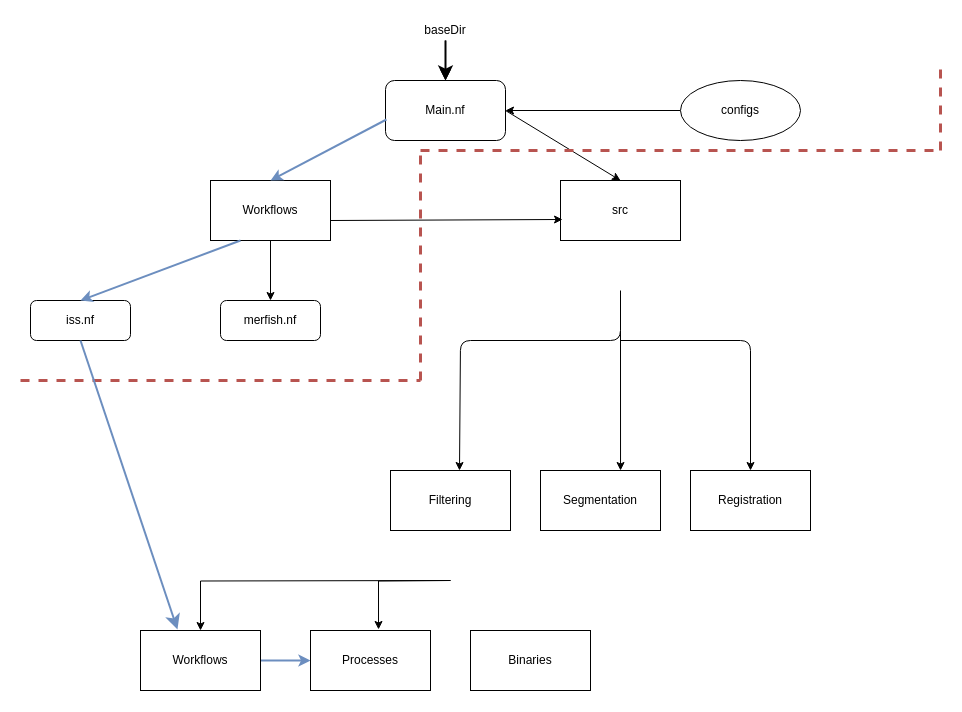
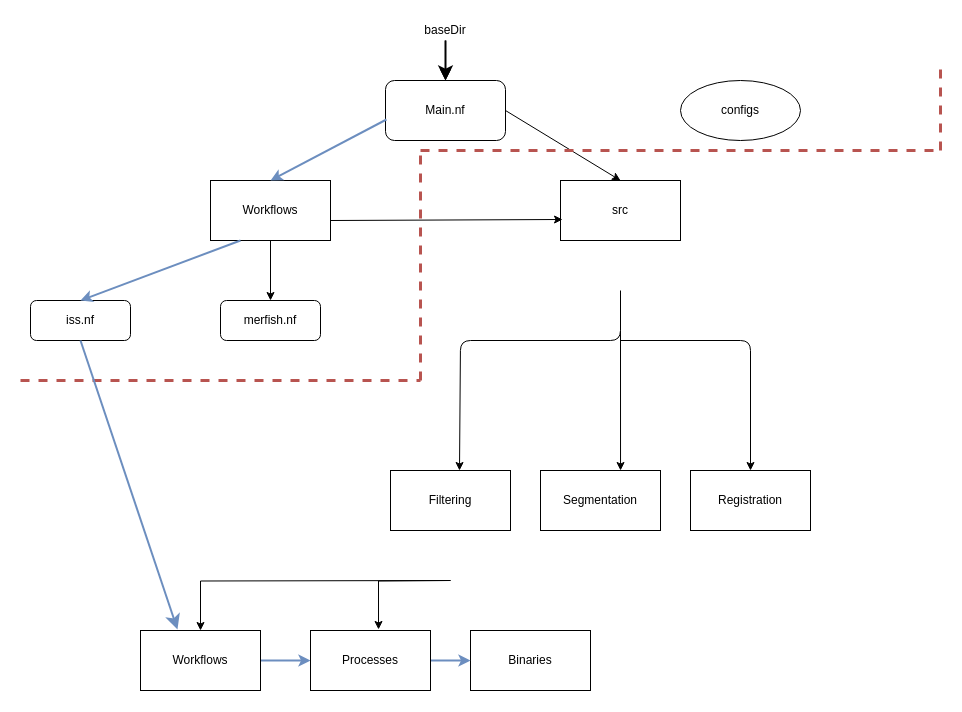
edge "configs" -> "Main.nf": removed
edge "Processes" -> "Binaries": added
